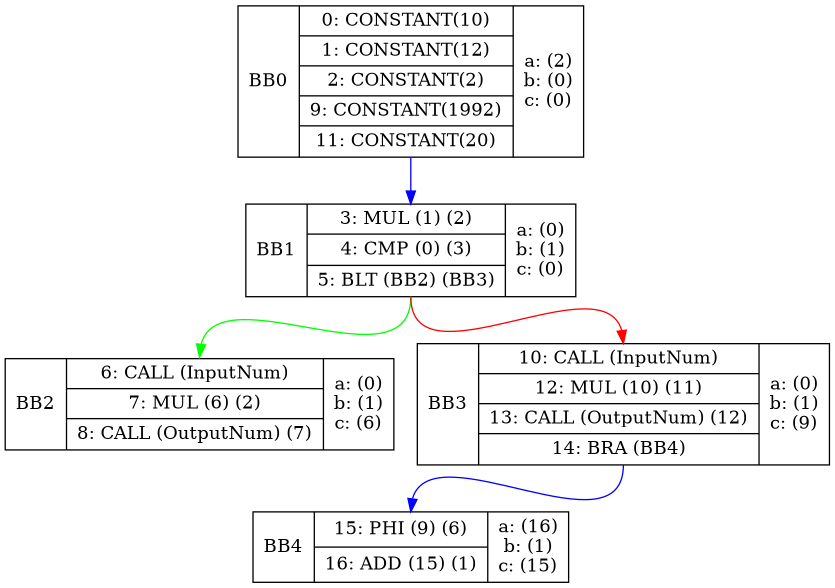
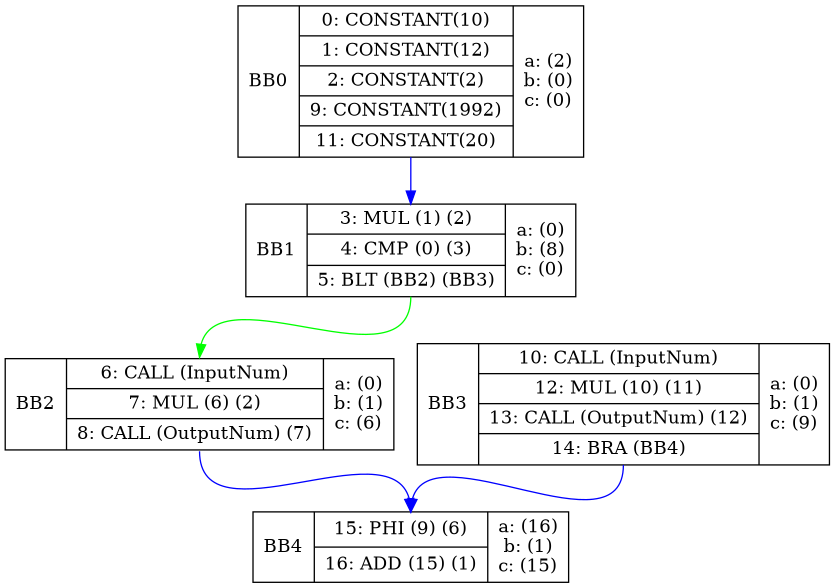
node "BB1": text "b: (1)" -> "b: (8)"
edge "BB1" -> "BB3": removed
edge "BB2" -> "BB4": added
